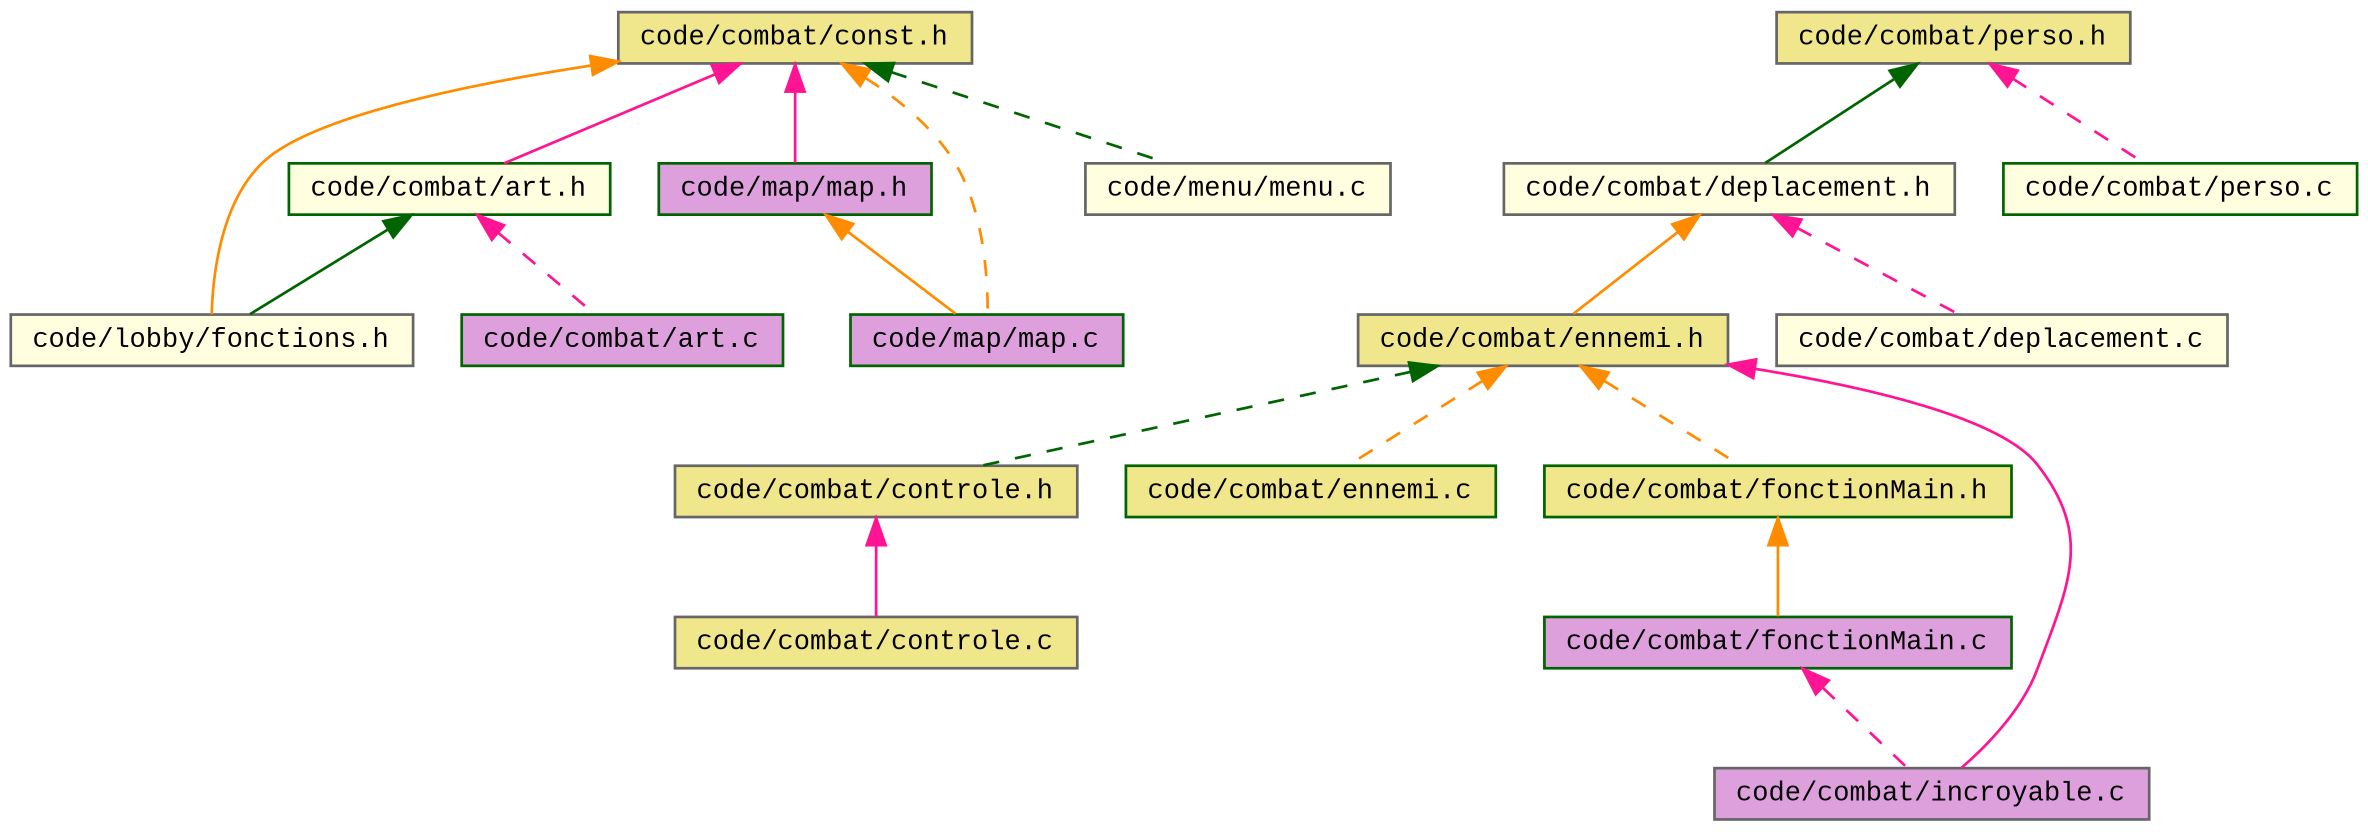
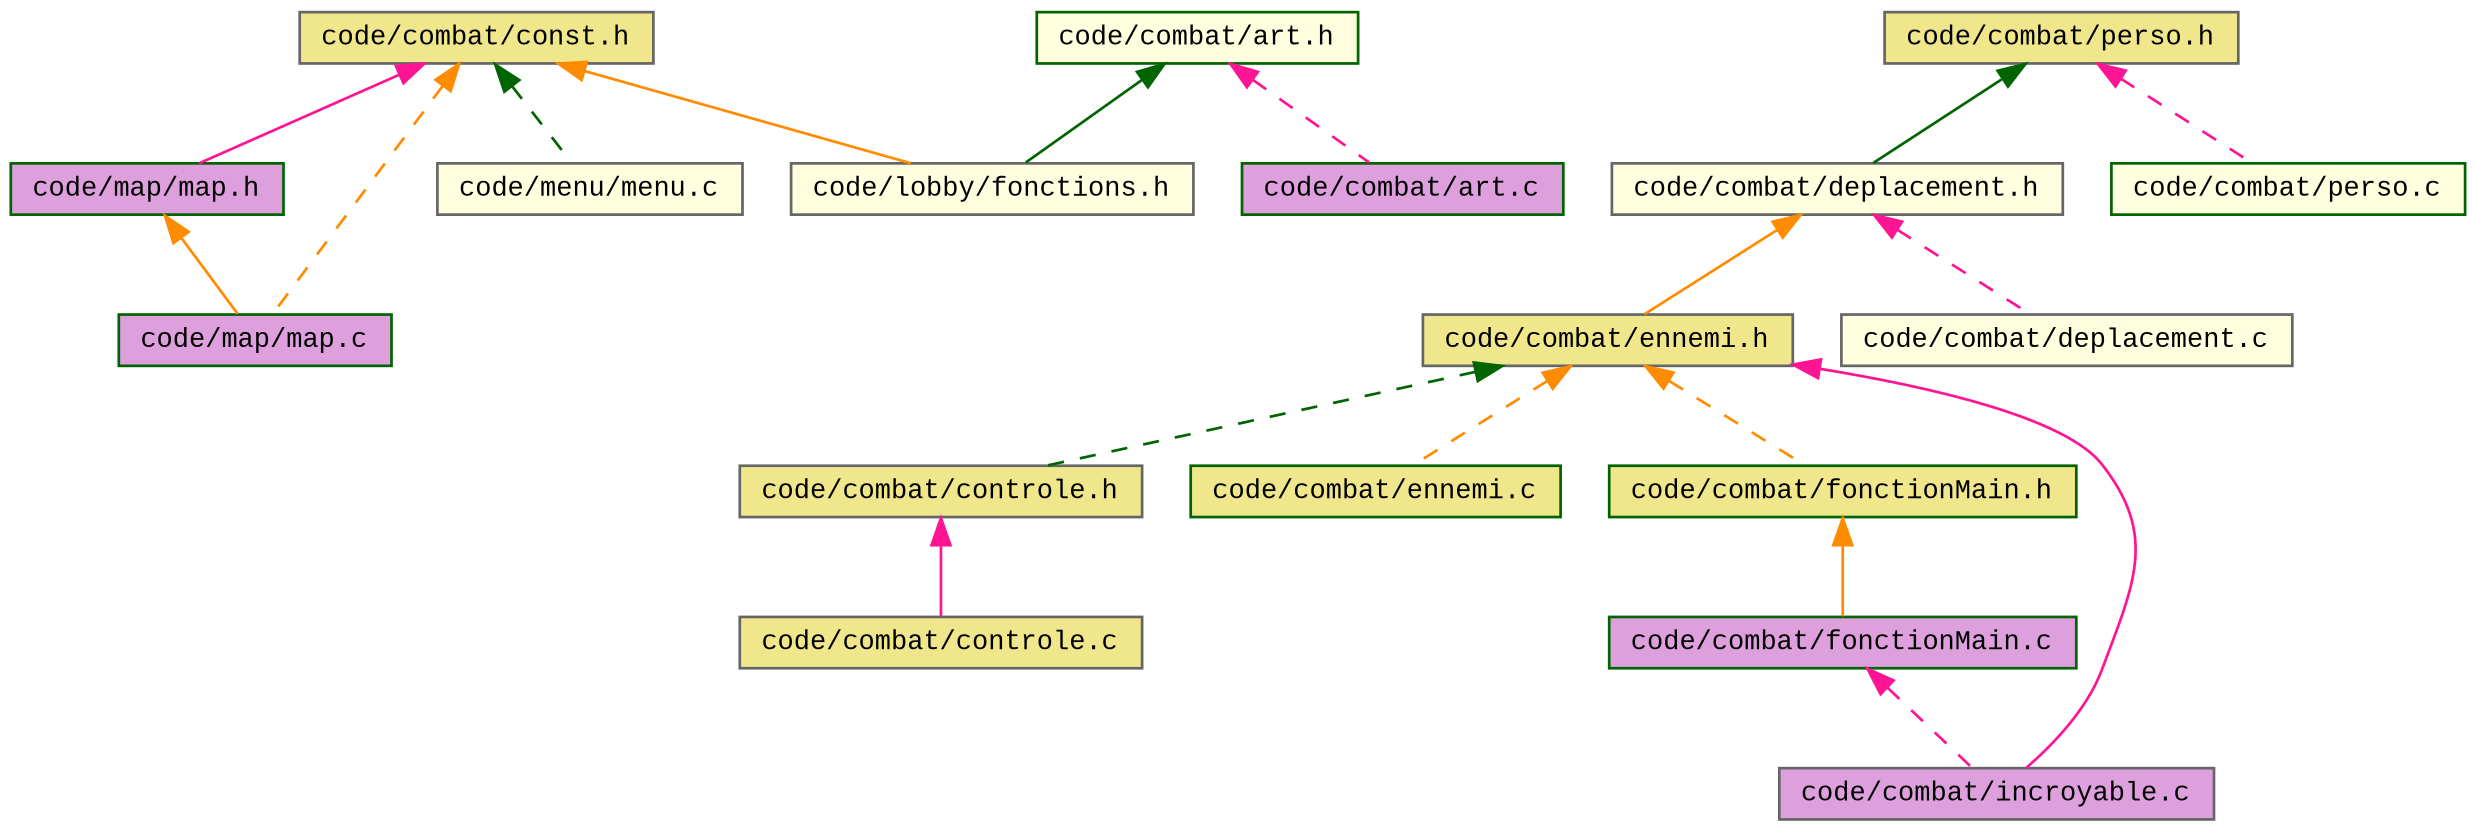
edge "code/combat/art.h" -> "code/combat/const.h": removed
